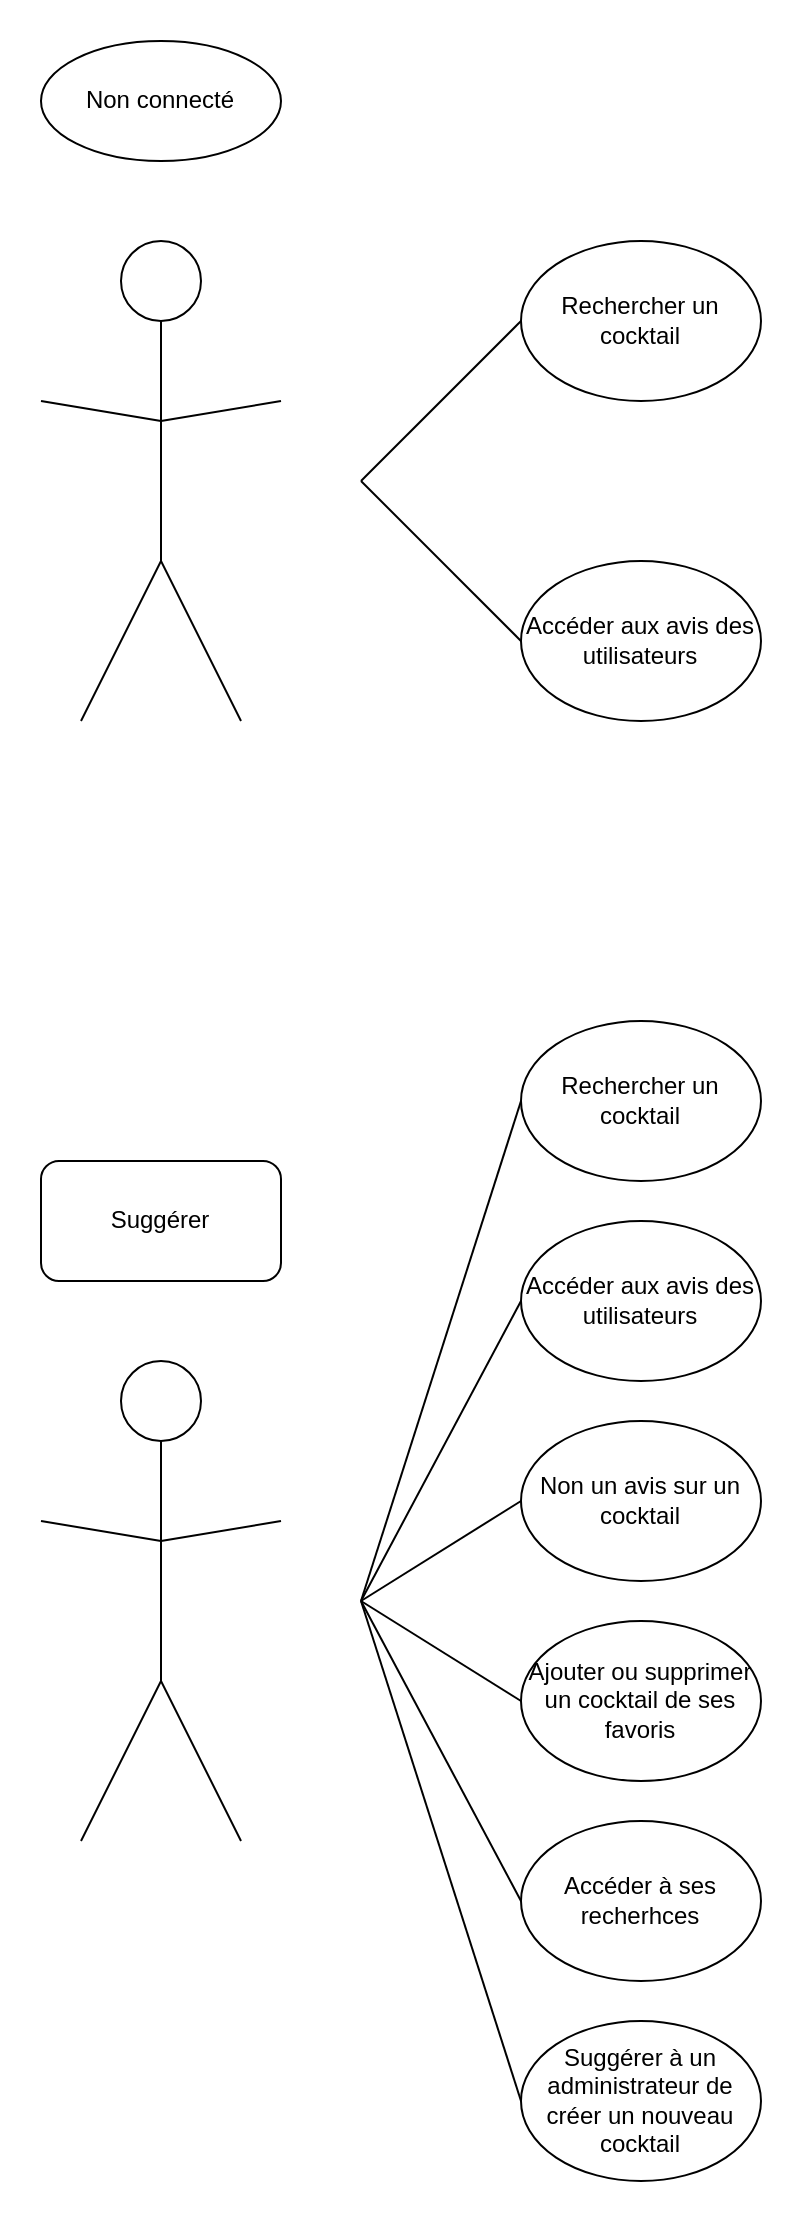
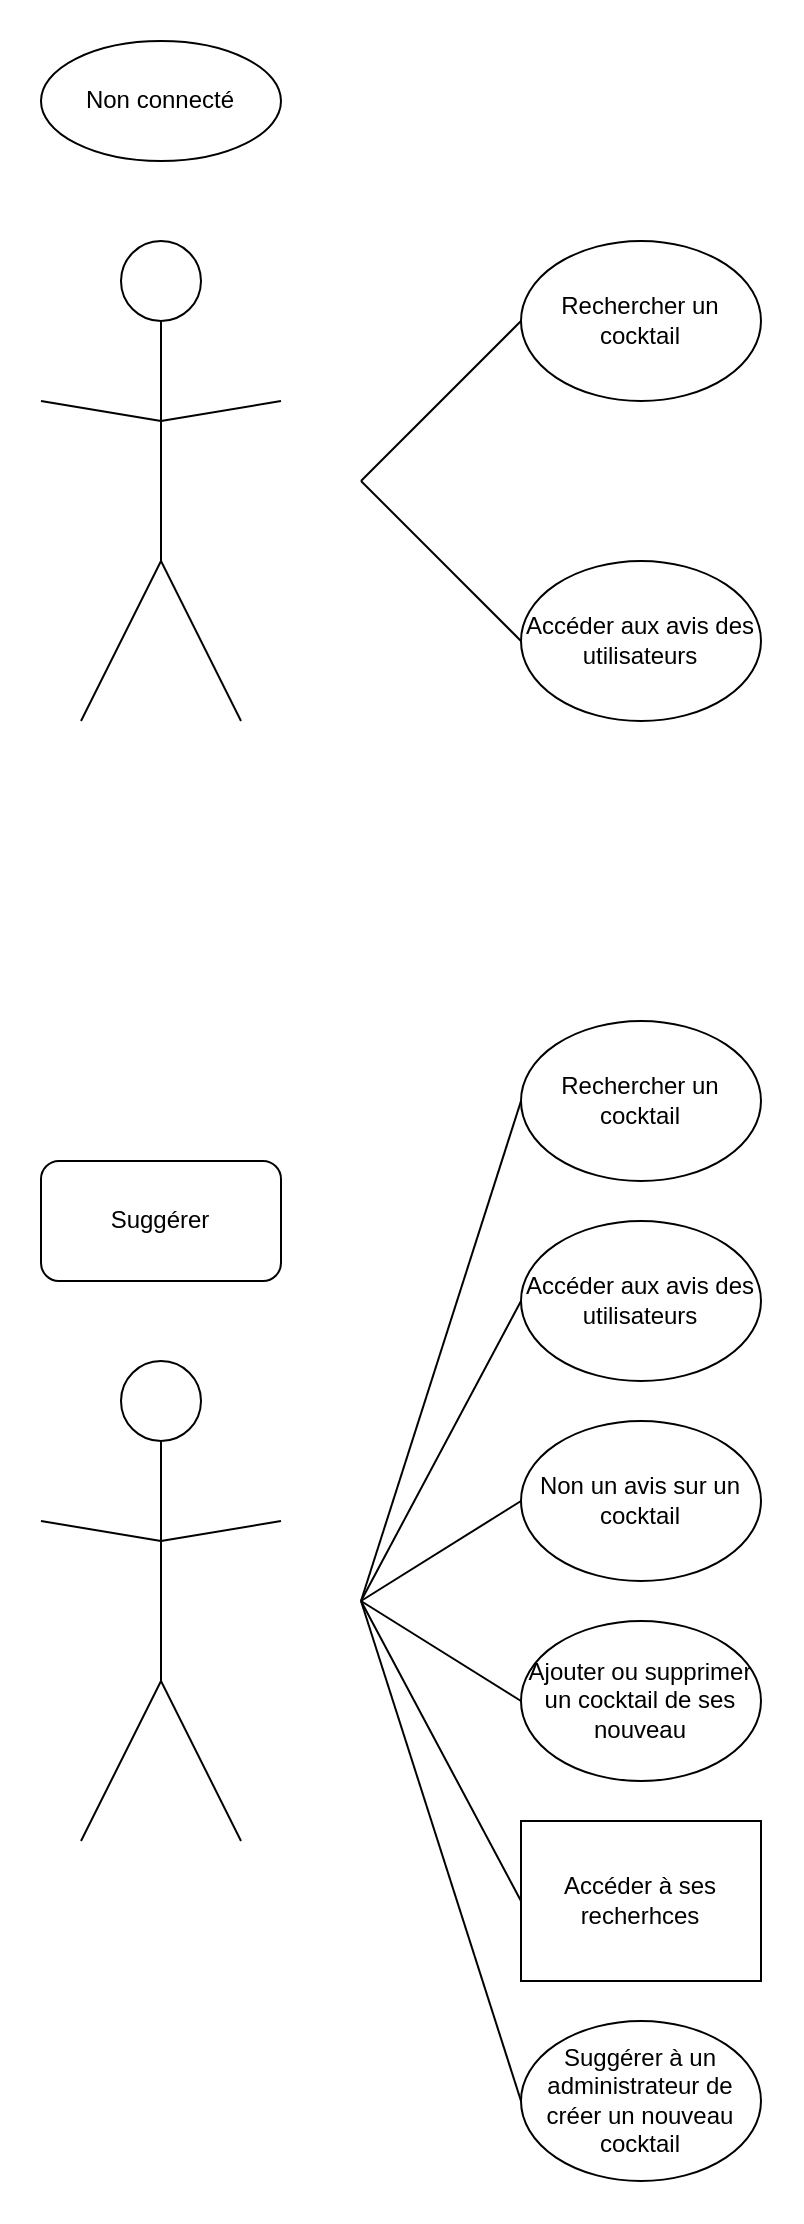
node "Ajouter ou supprimer un cocktail de ses favoris": label "Ajouter ou supprimer un cocktail de ses favoris" -> "Ajouter ou supprimer un cocktail de ses nouveau"
node "Accéder à ses recherhces": shape ellipse -> rectangle
